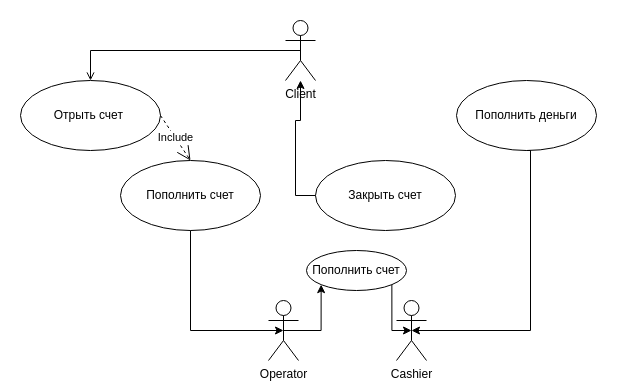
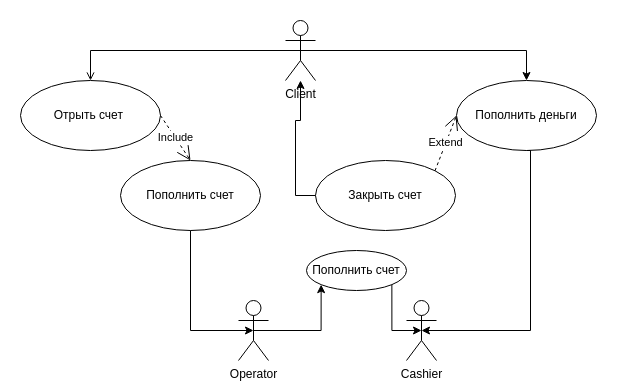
edge "Client" -> "Пополнить деньги": added
edge "Закрыть счет" -> "Пополнить деньги": added, label "Extend"
node "Operator": moved (284, 331) -> (254, 331)
node "Cashier": moved (412, 331) -> (422, 331)
